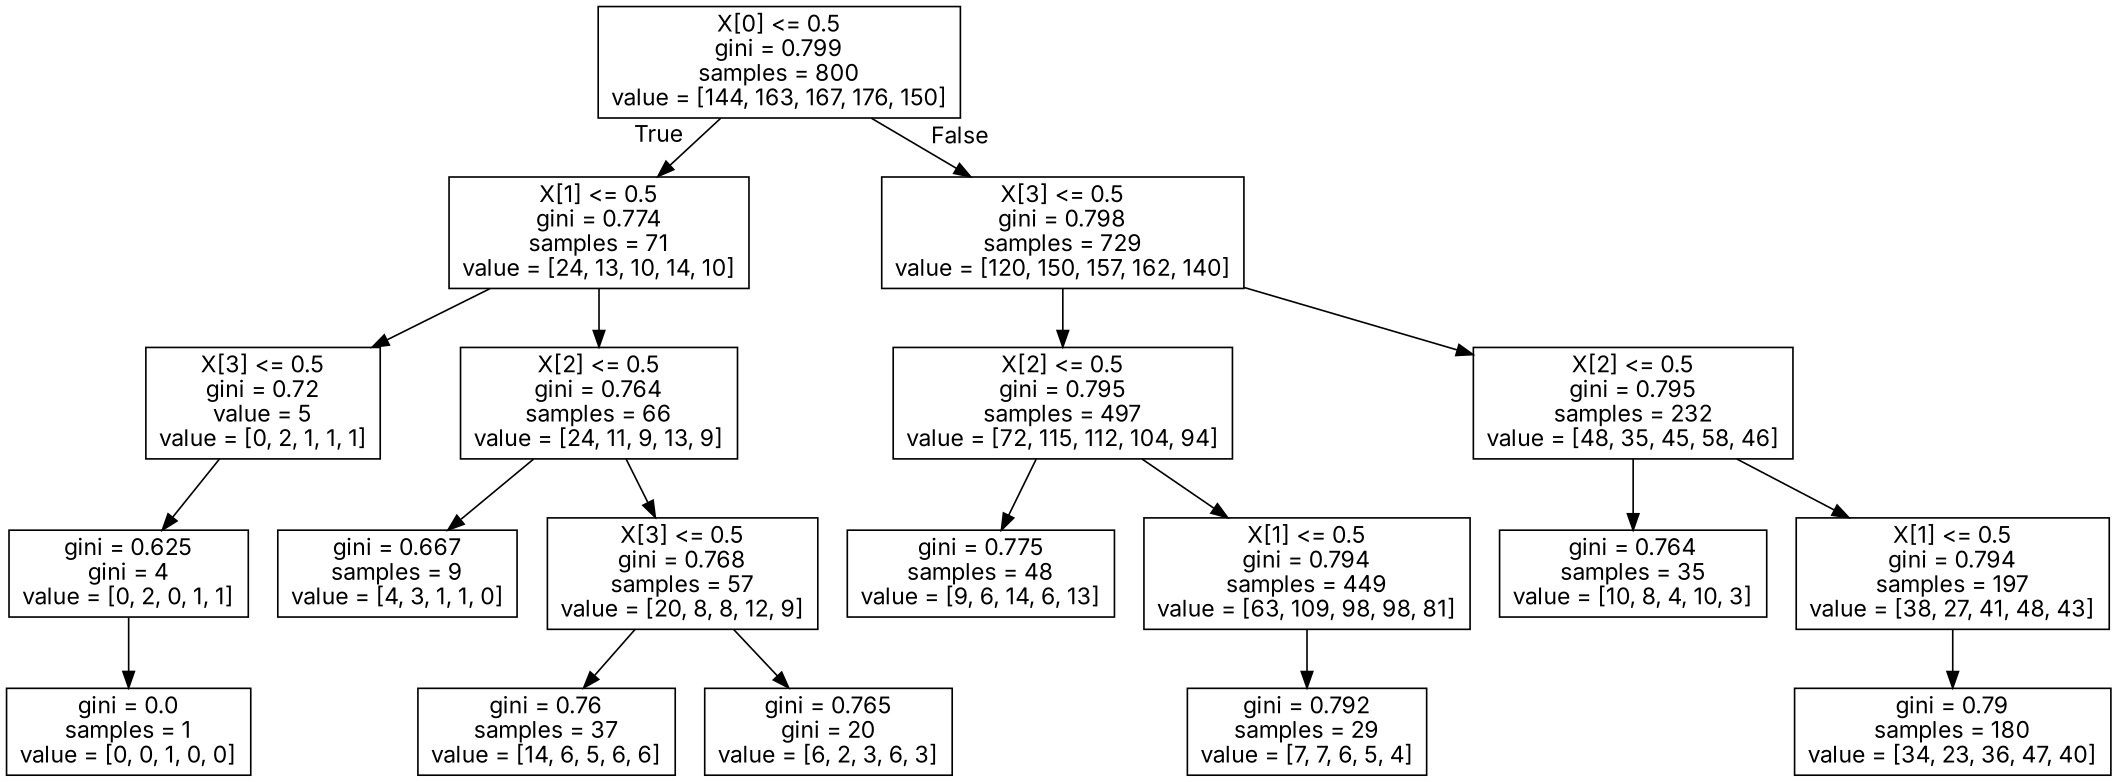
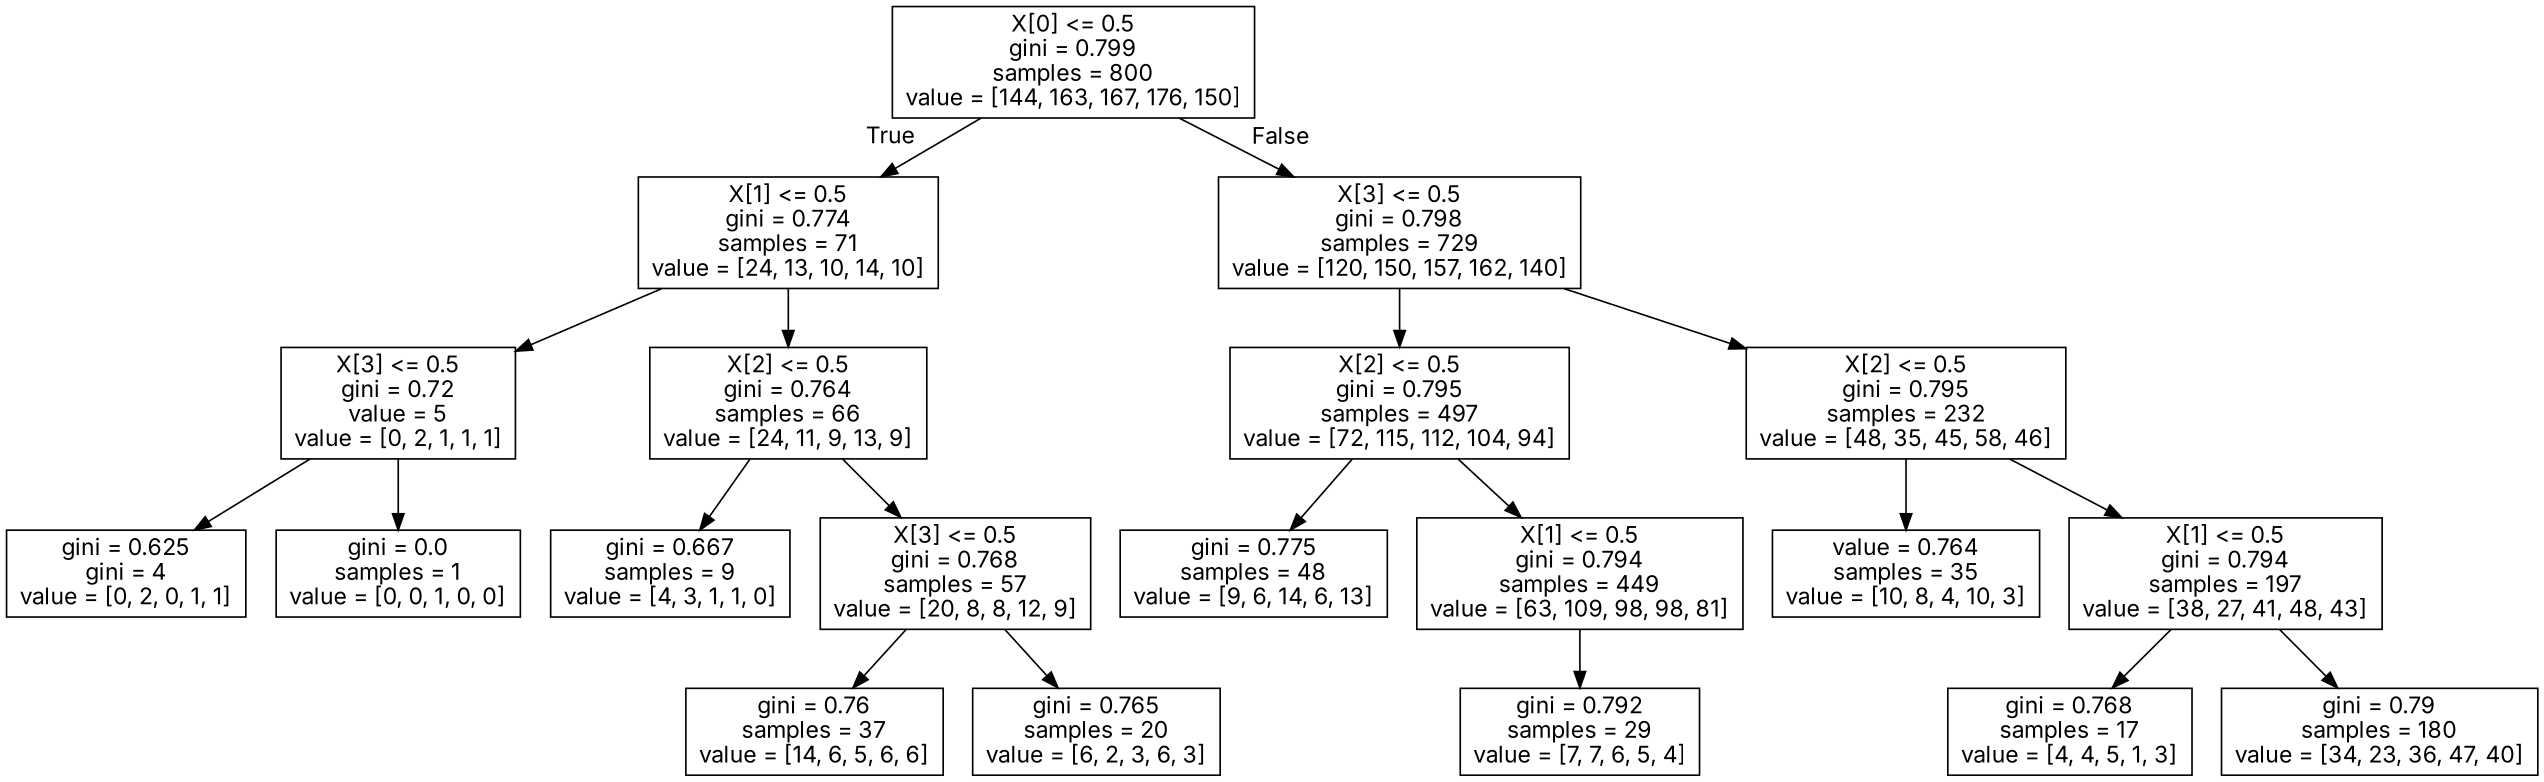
node "gini = 0.764 samples = 35 value = [10, 8, 4, 10, 3]": label "gini = 0.764 samples = 35 value = [10, 8, 4, 10, 3]" -> "value = 0.764 samples = 35 value = [10, 8, 4, 10, 3]"
edge "gini = 0.625 gini = 4 value = [0, 2, 0, 1, 1]" -> "gini = 0.0 samples = 1 value = [0, 0, 1, 0, 0]": now "X[3] <= 0.5 gini = 0.72 value = 5 value = [0, 2, 1, 1, 1]" -> "gini = 0.0 samples = 1 value = [0, 0, 1, 0, 0]"
node "gini = 0.765 gini = 20 value = [6, 2, 3, 6, 3]": label "gini = 0.765 gini = 20 value = [6, 2, 3, 6, 3]" -> "gini = 0.765 samples = 20 value = [6, 2, 3, 6, 3]"
node "gini = 0.768 samples = 17 value = [4, 4, 5, 1, 3]": added
